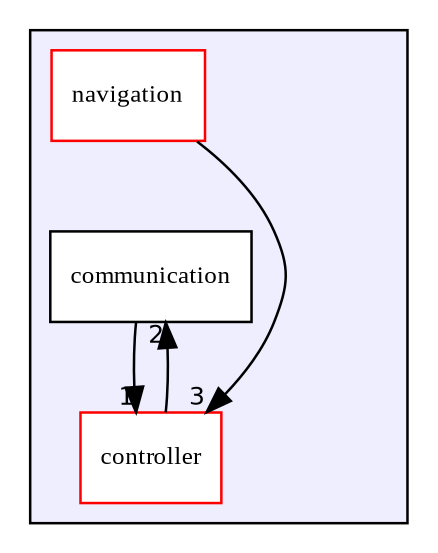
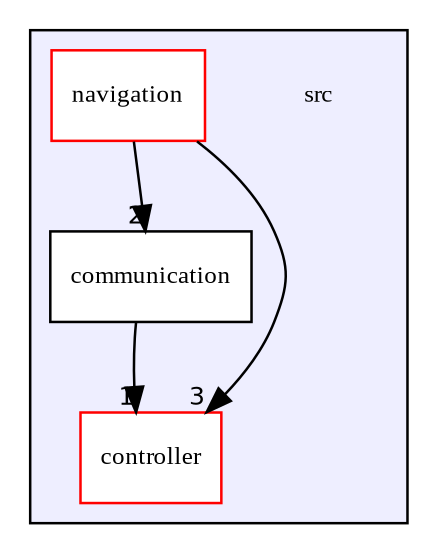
node "src": added
edge "controller" -> "communication": now "navigation" -> "communication"
